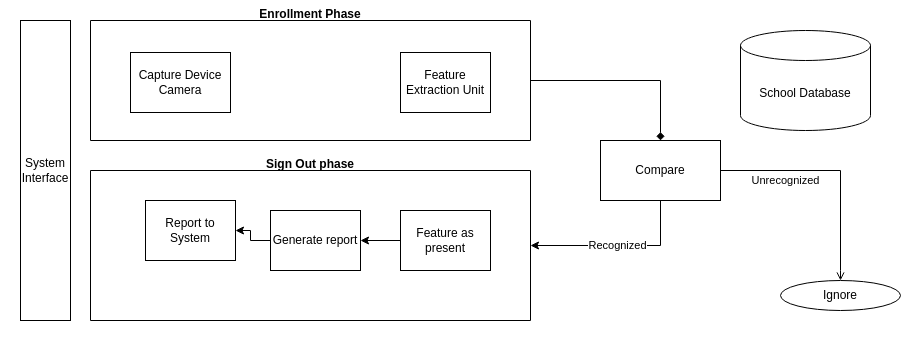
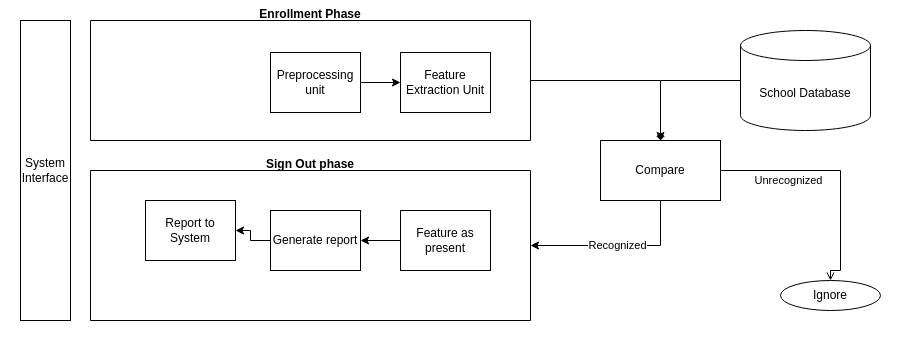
edge "School Database" -> "Compare": added
node "Capture Device Camera": removed
node "Preprocessing unit": added
edge "Preprocessing unit" -> "Feature Extraction Unit": added
node "Ignore": size 120x30 -> 100x30
